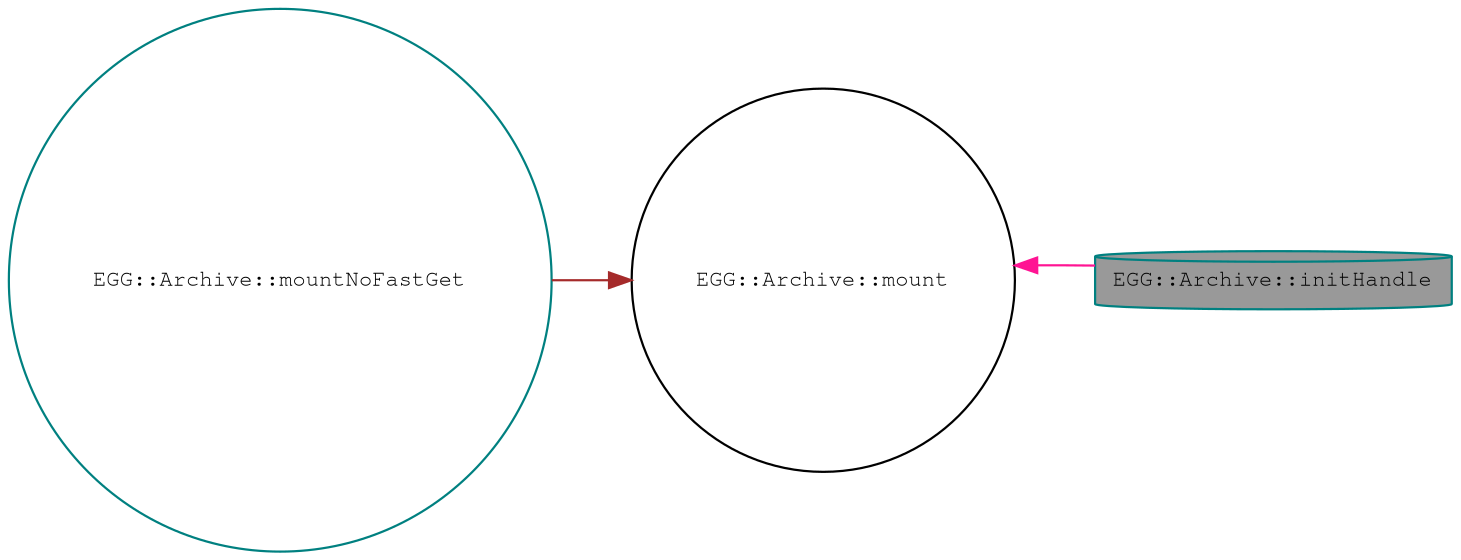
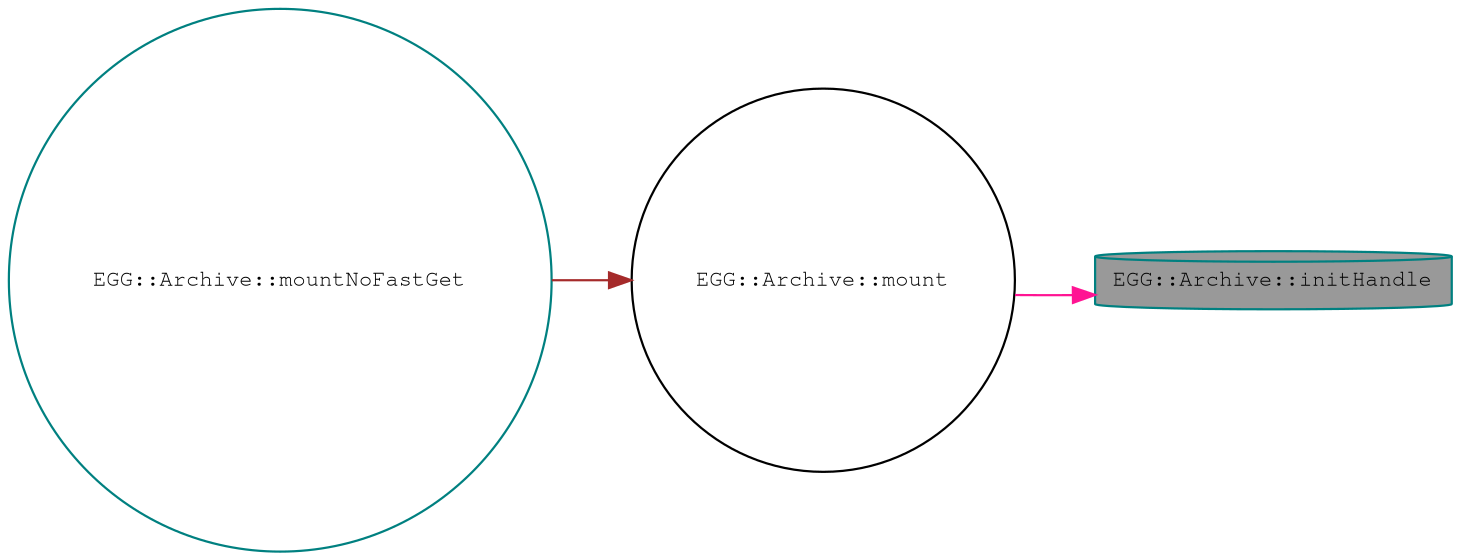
edge "EGG::Archive::initHandle" -> "EGG::Archive::mount": reversed
